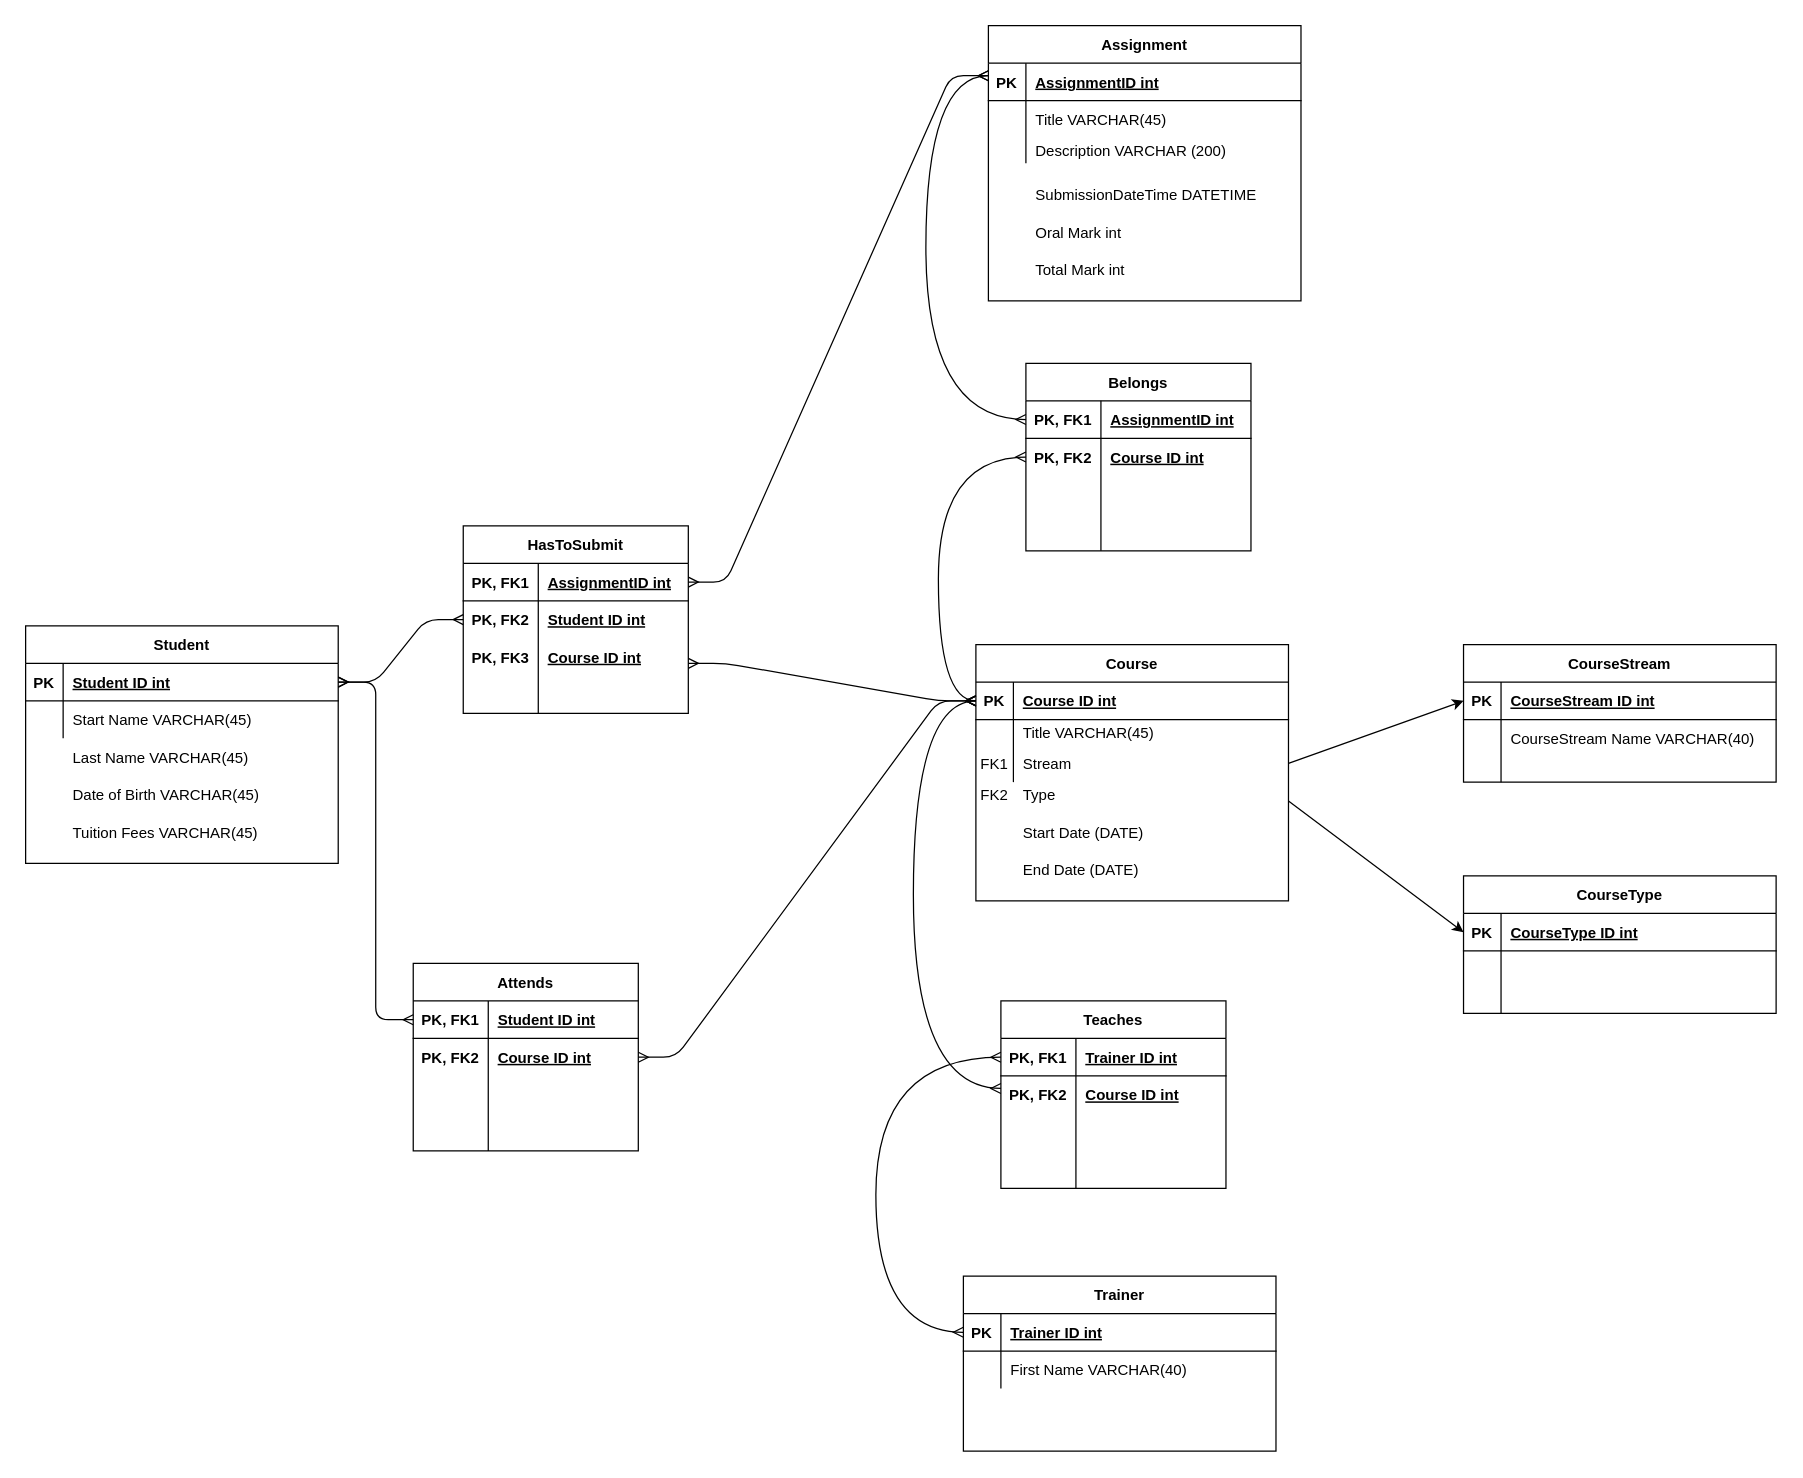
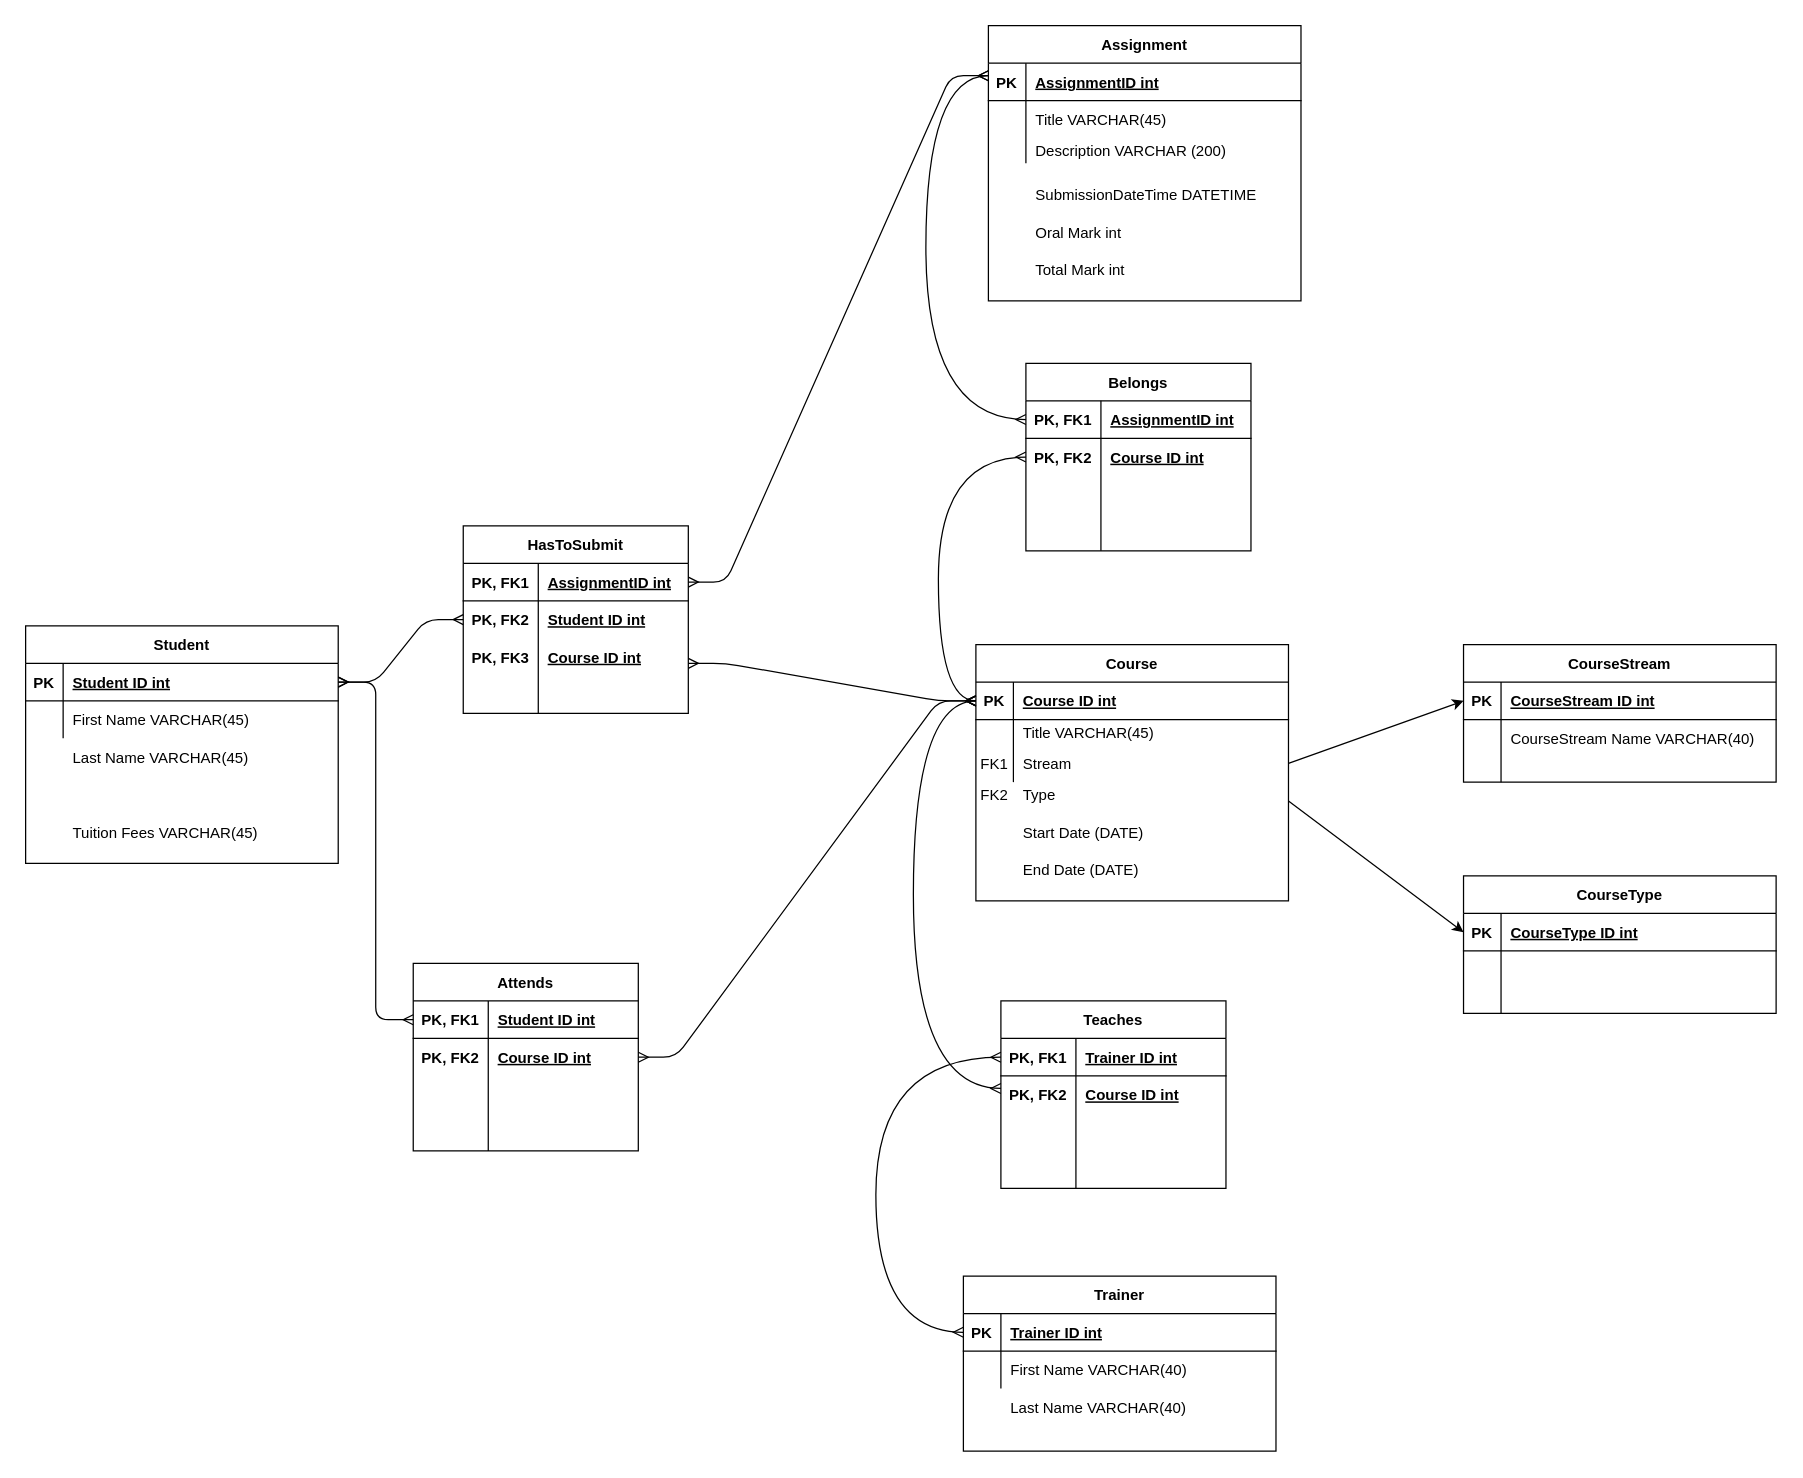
node "Start Name VARCHAR(45)": label "Start Name VARCHAR(45)" -> "First Name VARCHAR(45)"
node "Date of Birth VARCHAR(45)": removed
node "Last Name VARCHAR(40)": added
